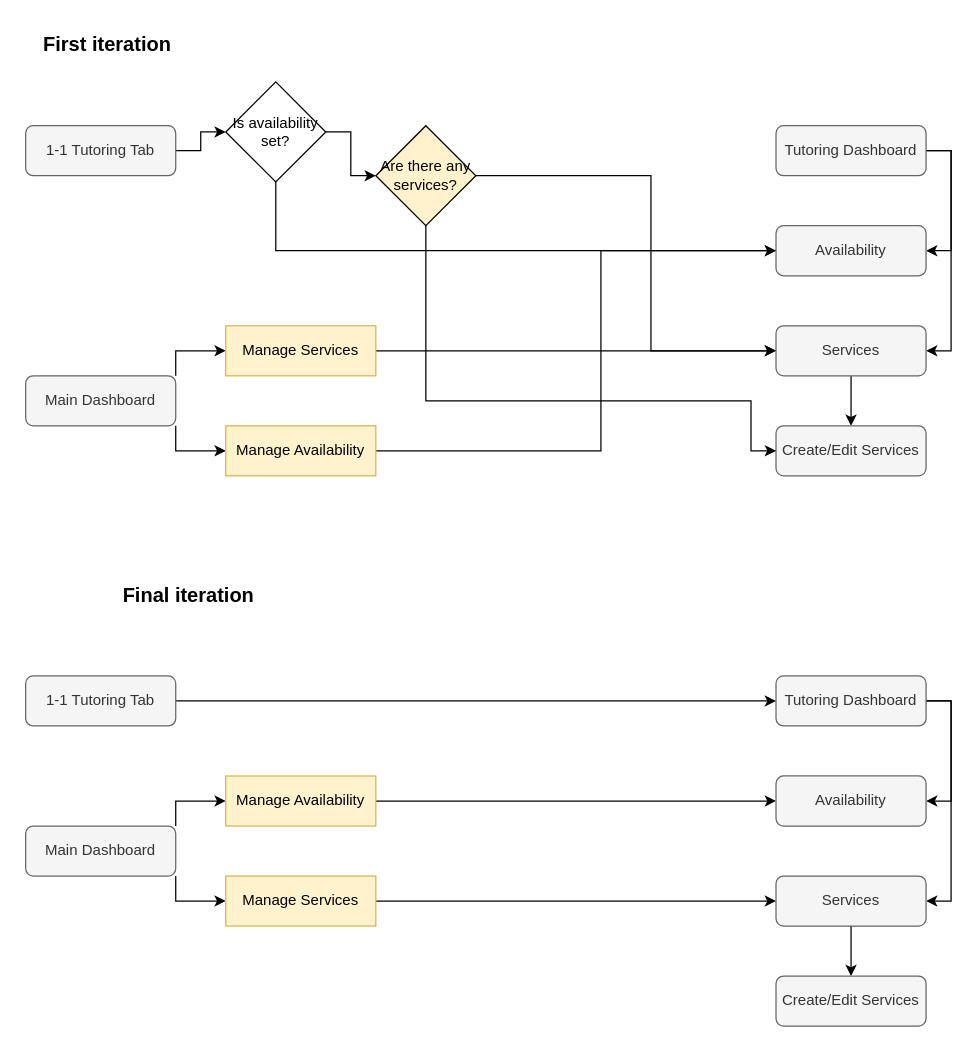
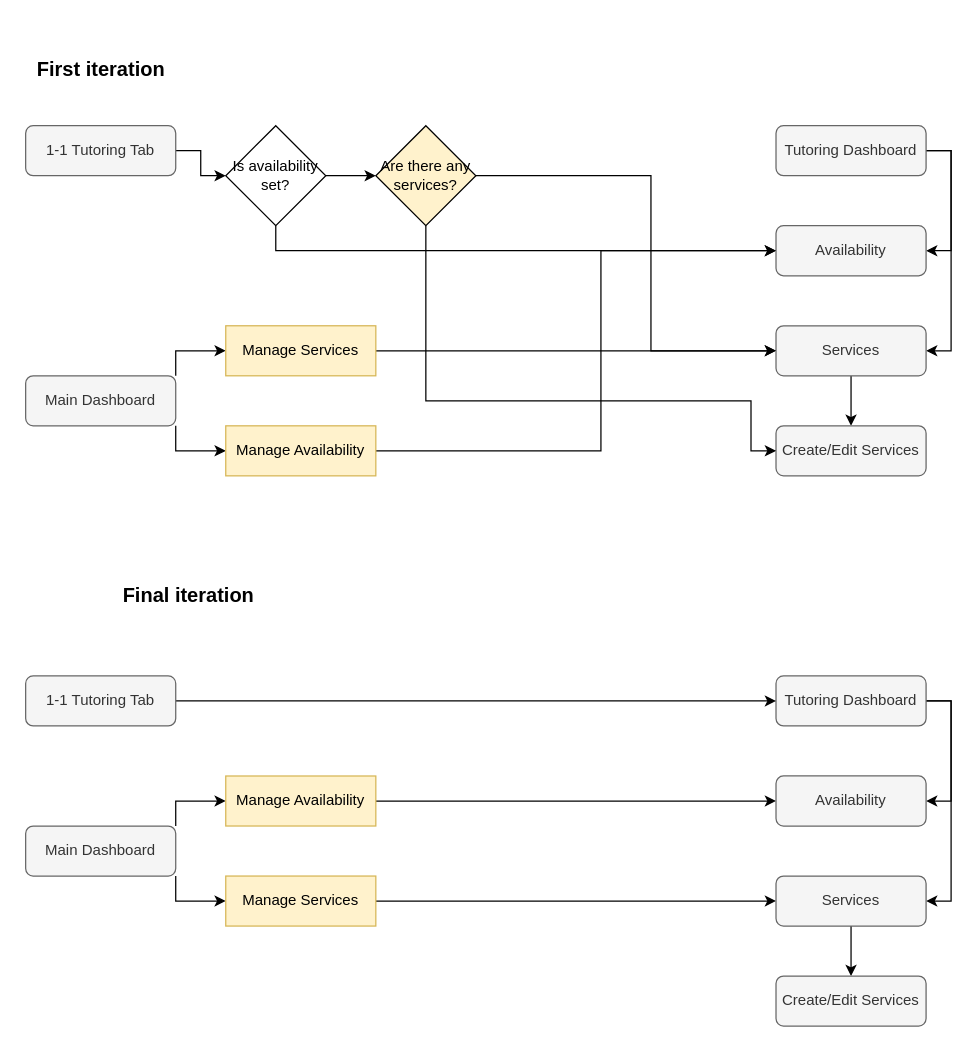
node "First iteration": moved (107, 44) -> (101, 69)
node "Is availability set?": moved (276, 132) -> (276, 176)
